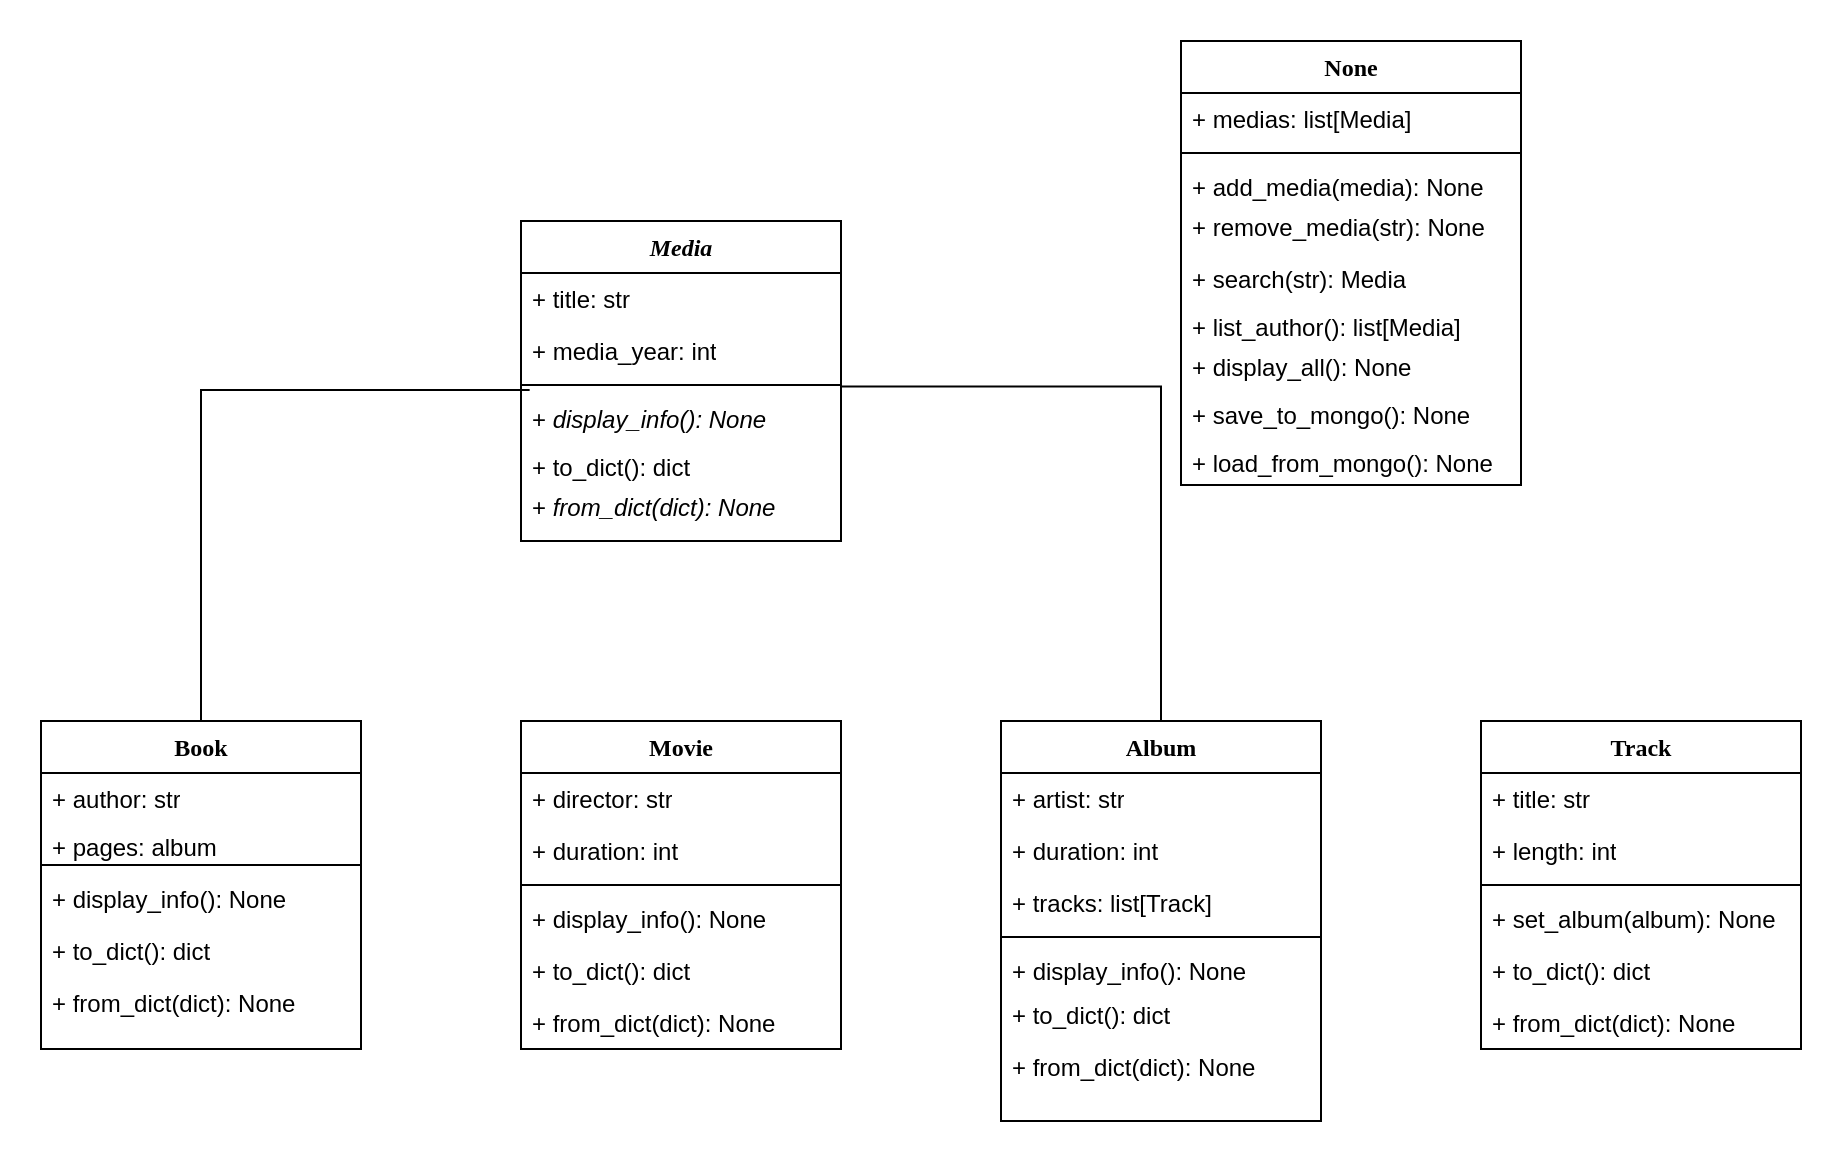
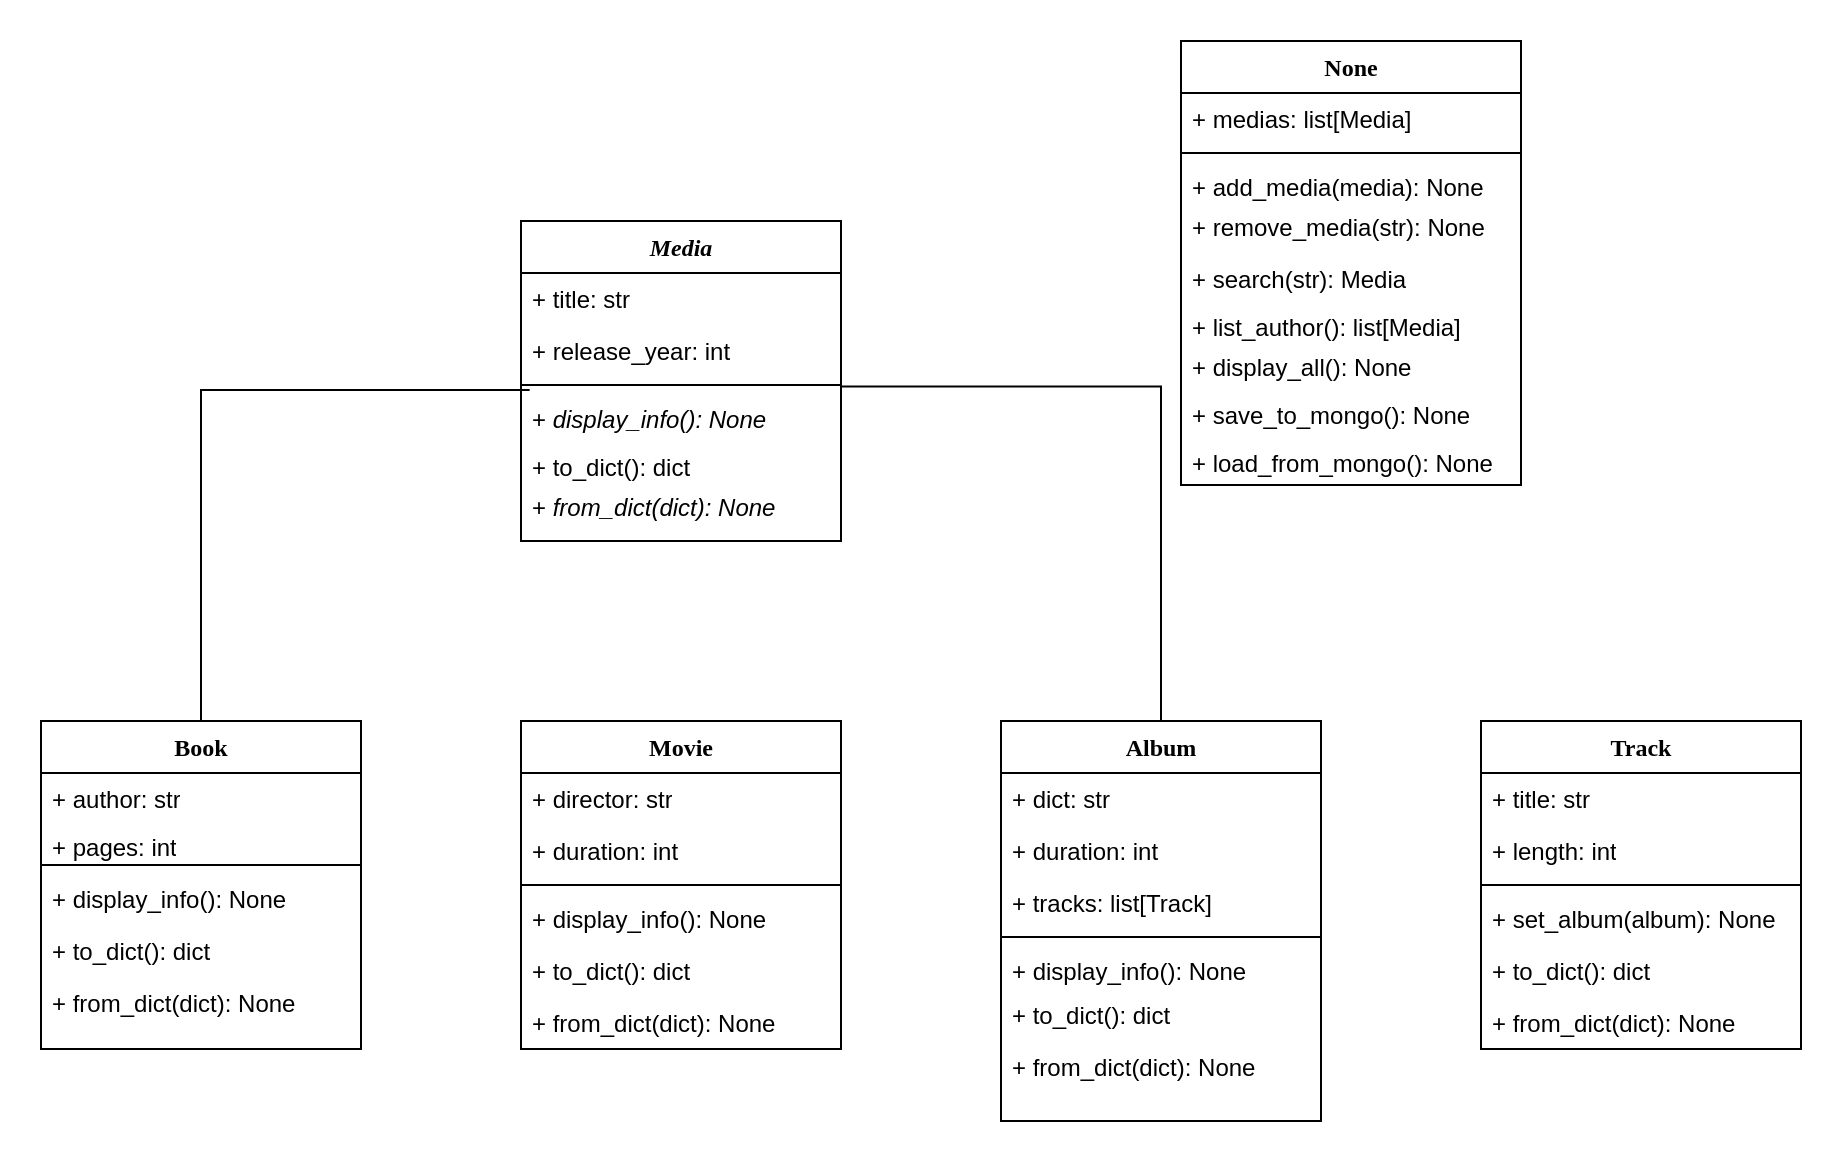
node "+ media_year: int": label "+ media_year: int" -> "+ release_year: int"
node "+ artist: str": label "+ artist: str" -> "+ dict: str"
node "+ pages: album": label "+ pages: album" -> "+ pages: int"
